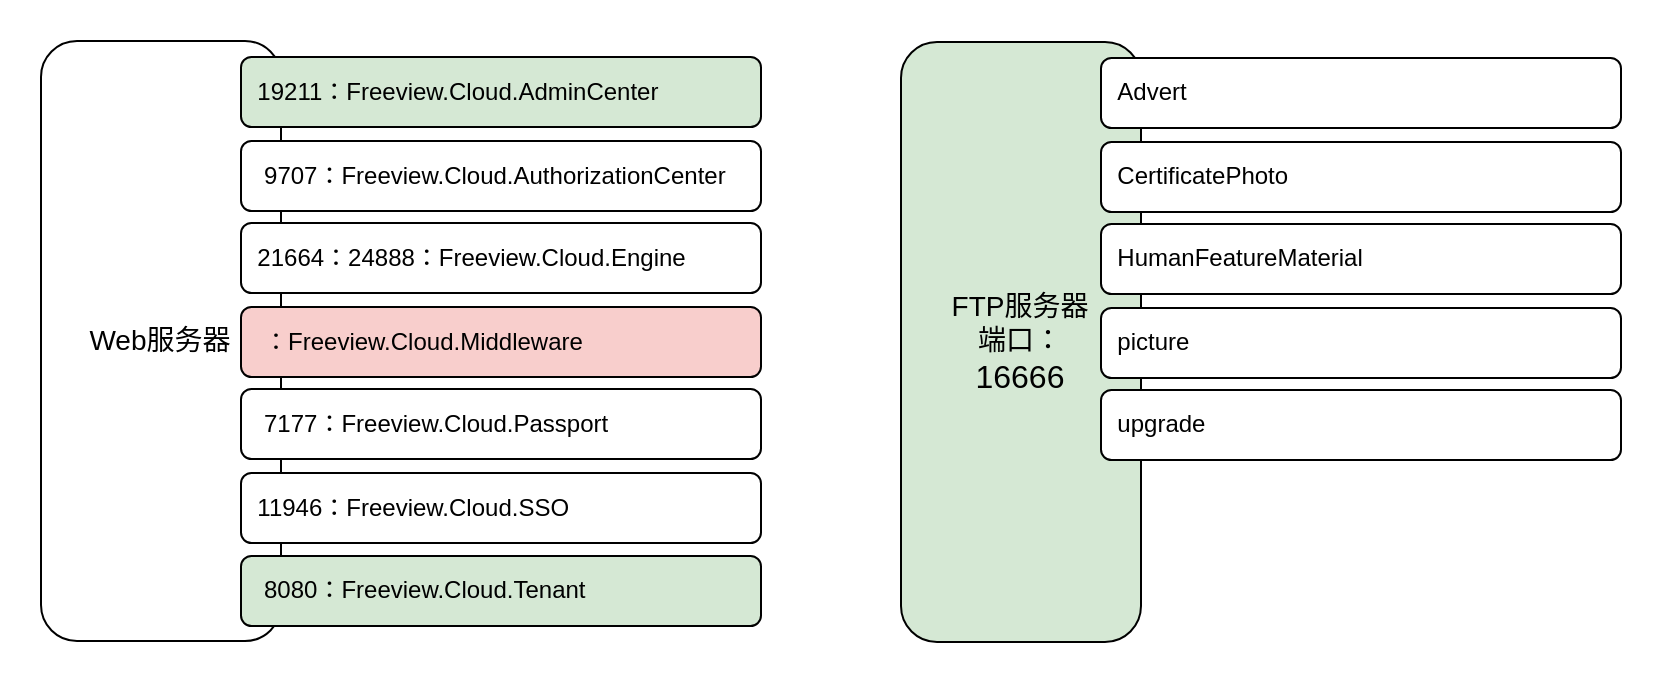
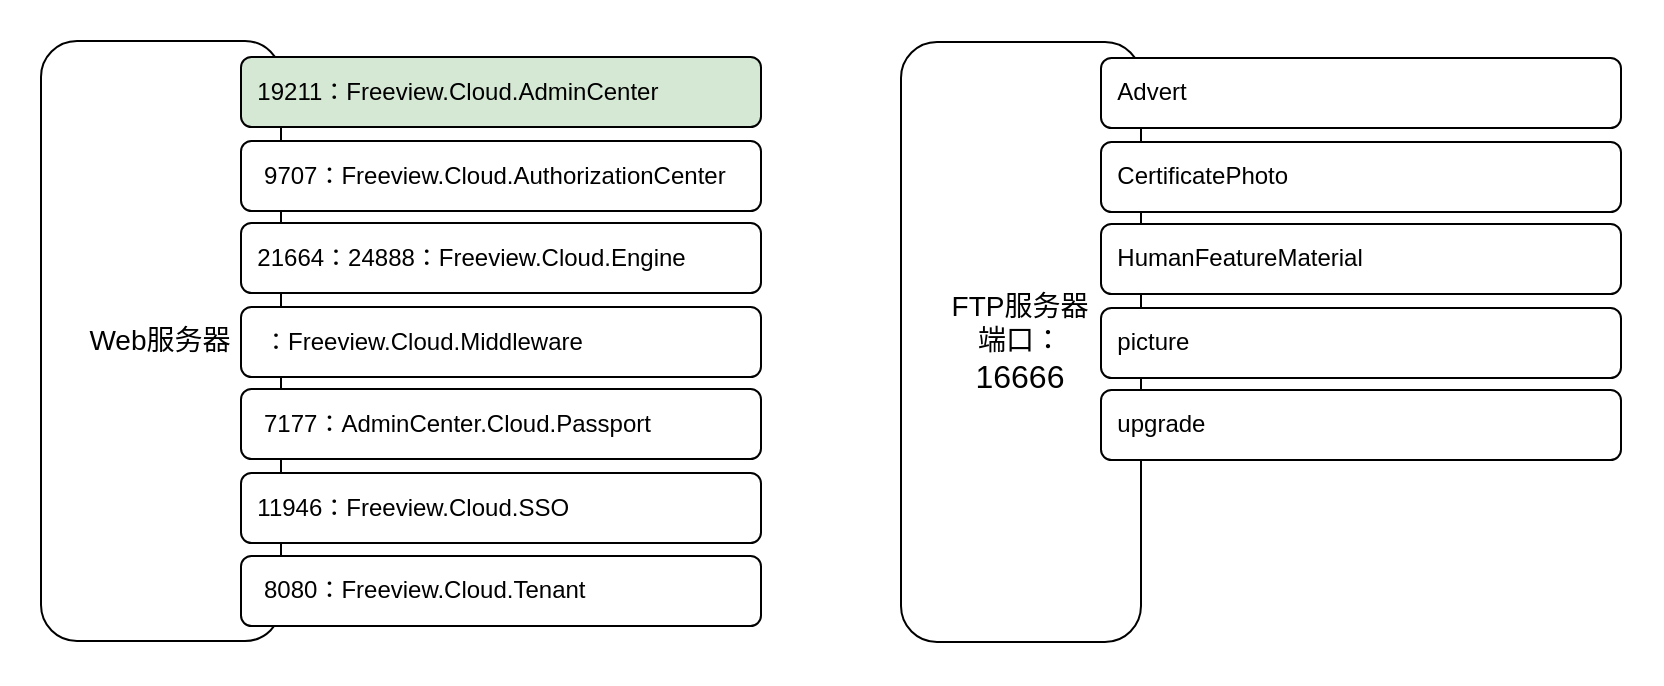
node "：Freeview.Cloud.Middleware": fillcolor #f8cecc -> #ffffff
node "FTP服务器 端口： 16666": fillcolor #d5e8d4 -> #ffffff
node "7177：Freeview.Cloud.Passport": label "7177：Freeview.Cloud.Passport" -> "7177：AdminCenter.Cloud.Passport"
node "8080：Freeview.Cloud.Tenant": fillcolor #d5e8d4 -> #ffffff
